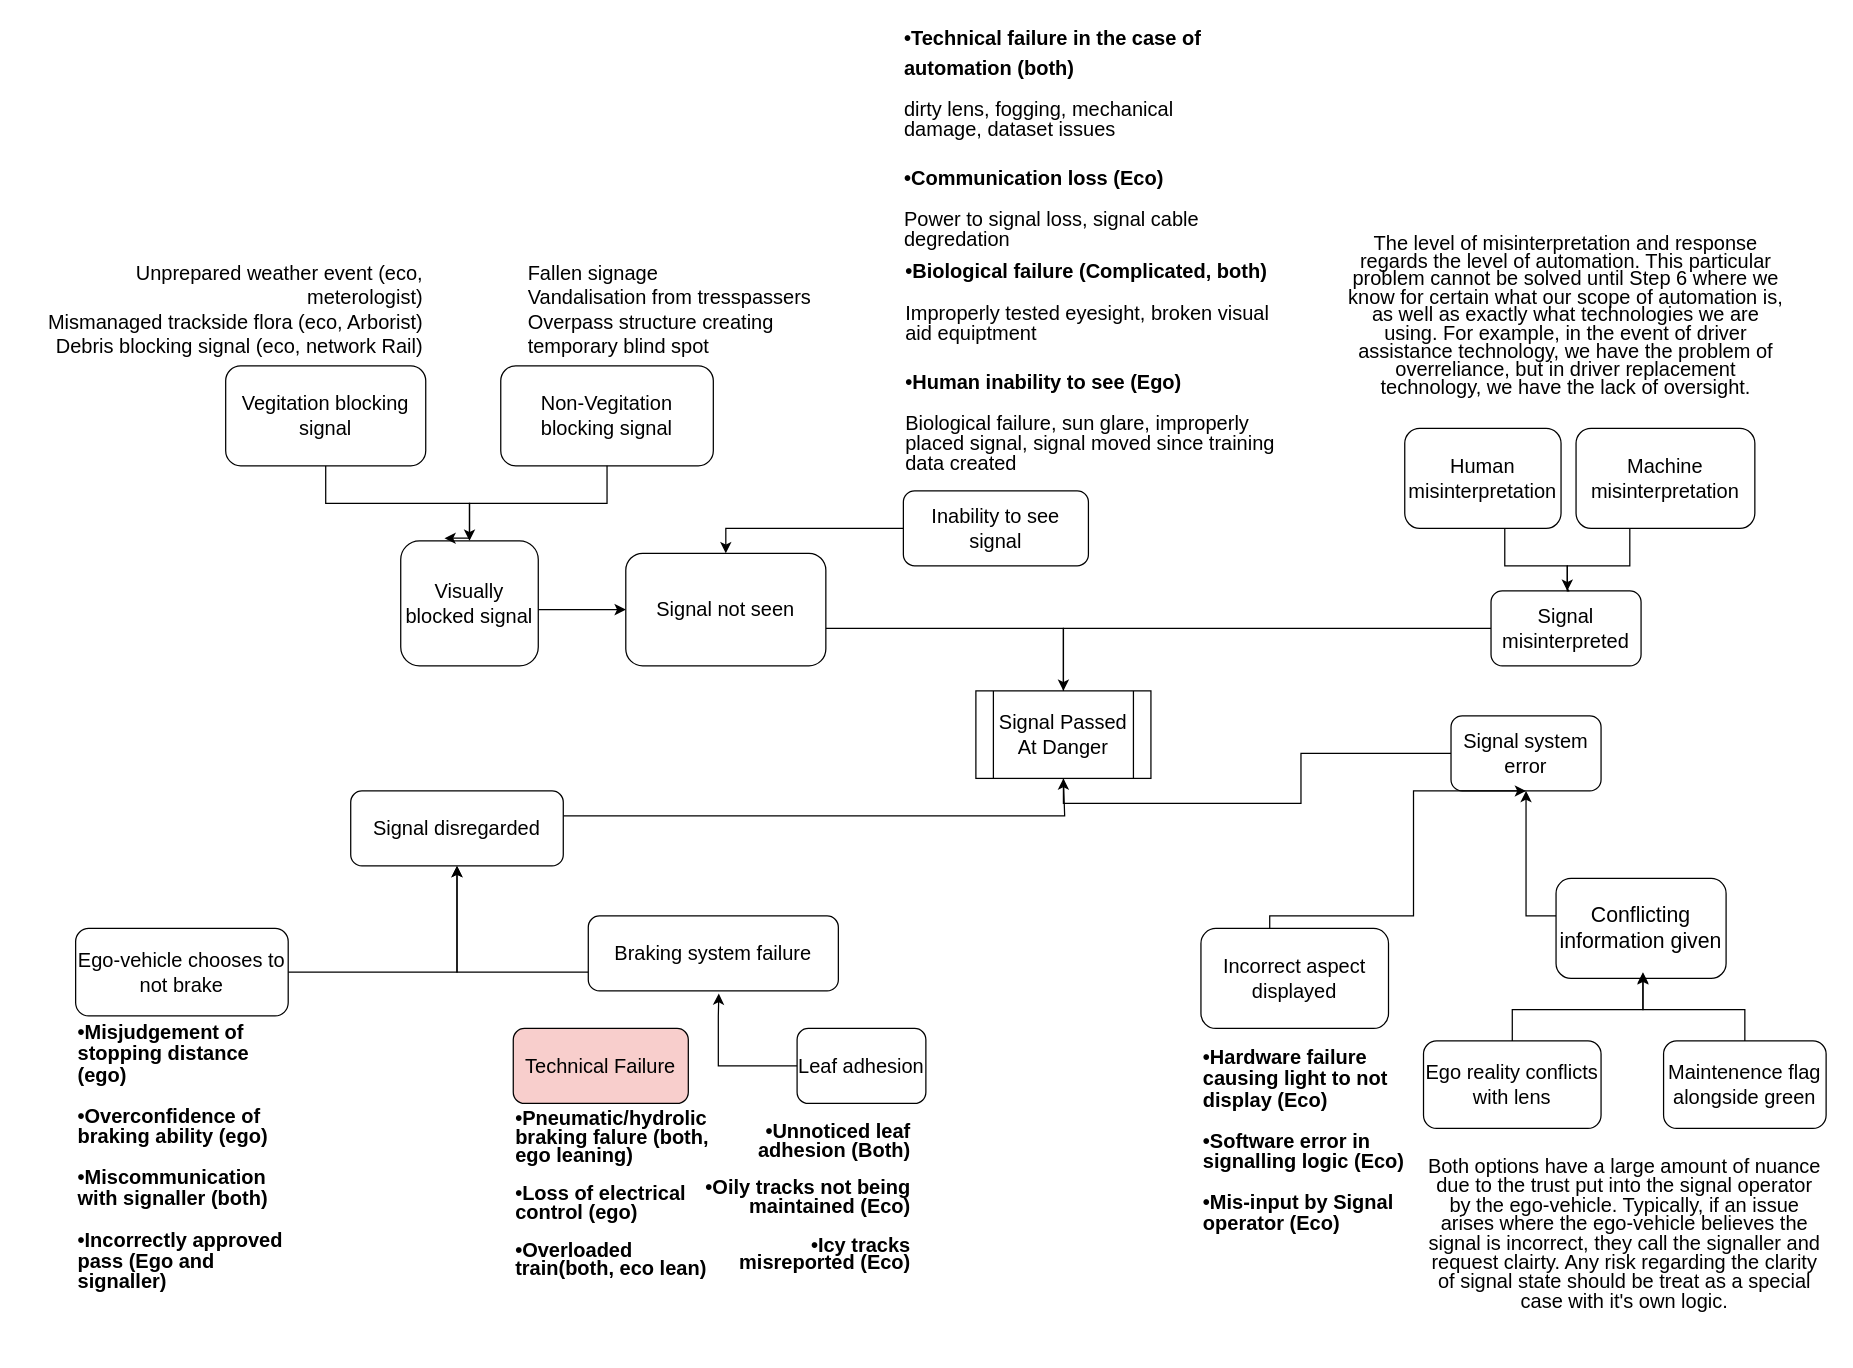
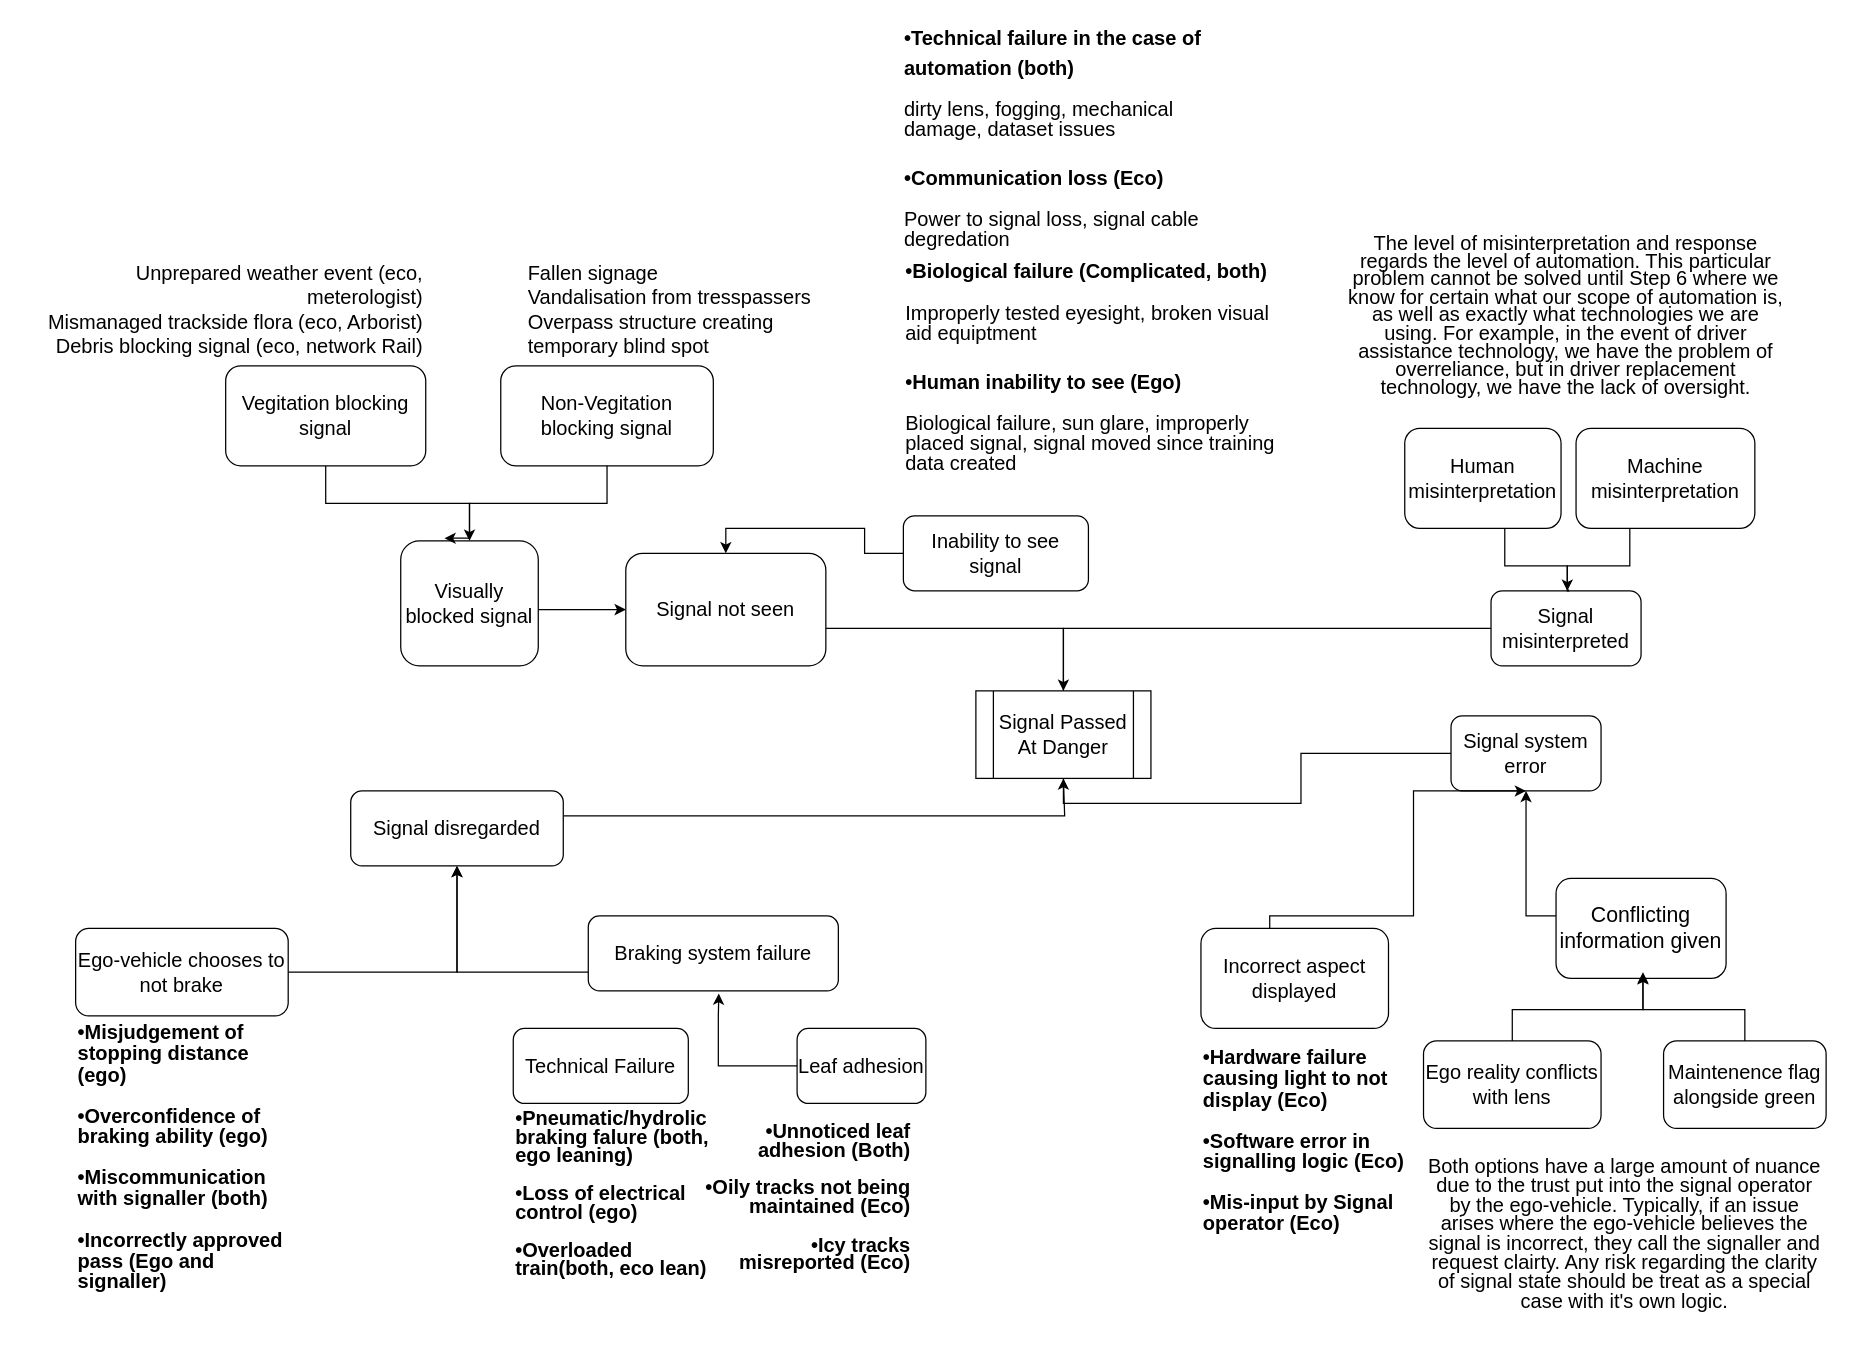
node "Inability to see signal": moved (996, 528) -> (996, 553)
node "Technical Failure": fillcolor #f8cecc -> #ffffff
